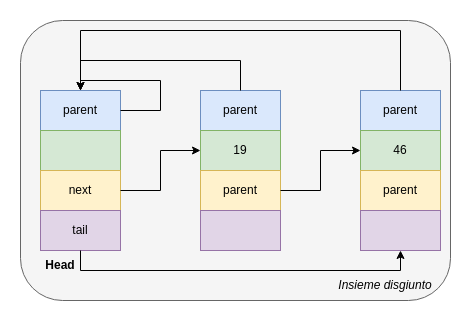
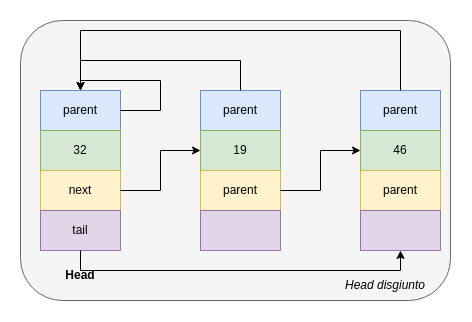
node "32": added
node "Head": moved (61, 266) -> (81, 276)
node "Insieme disgiunto": label "Insieme disgiunto" -> "Head disgiunto"
